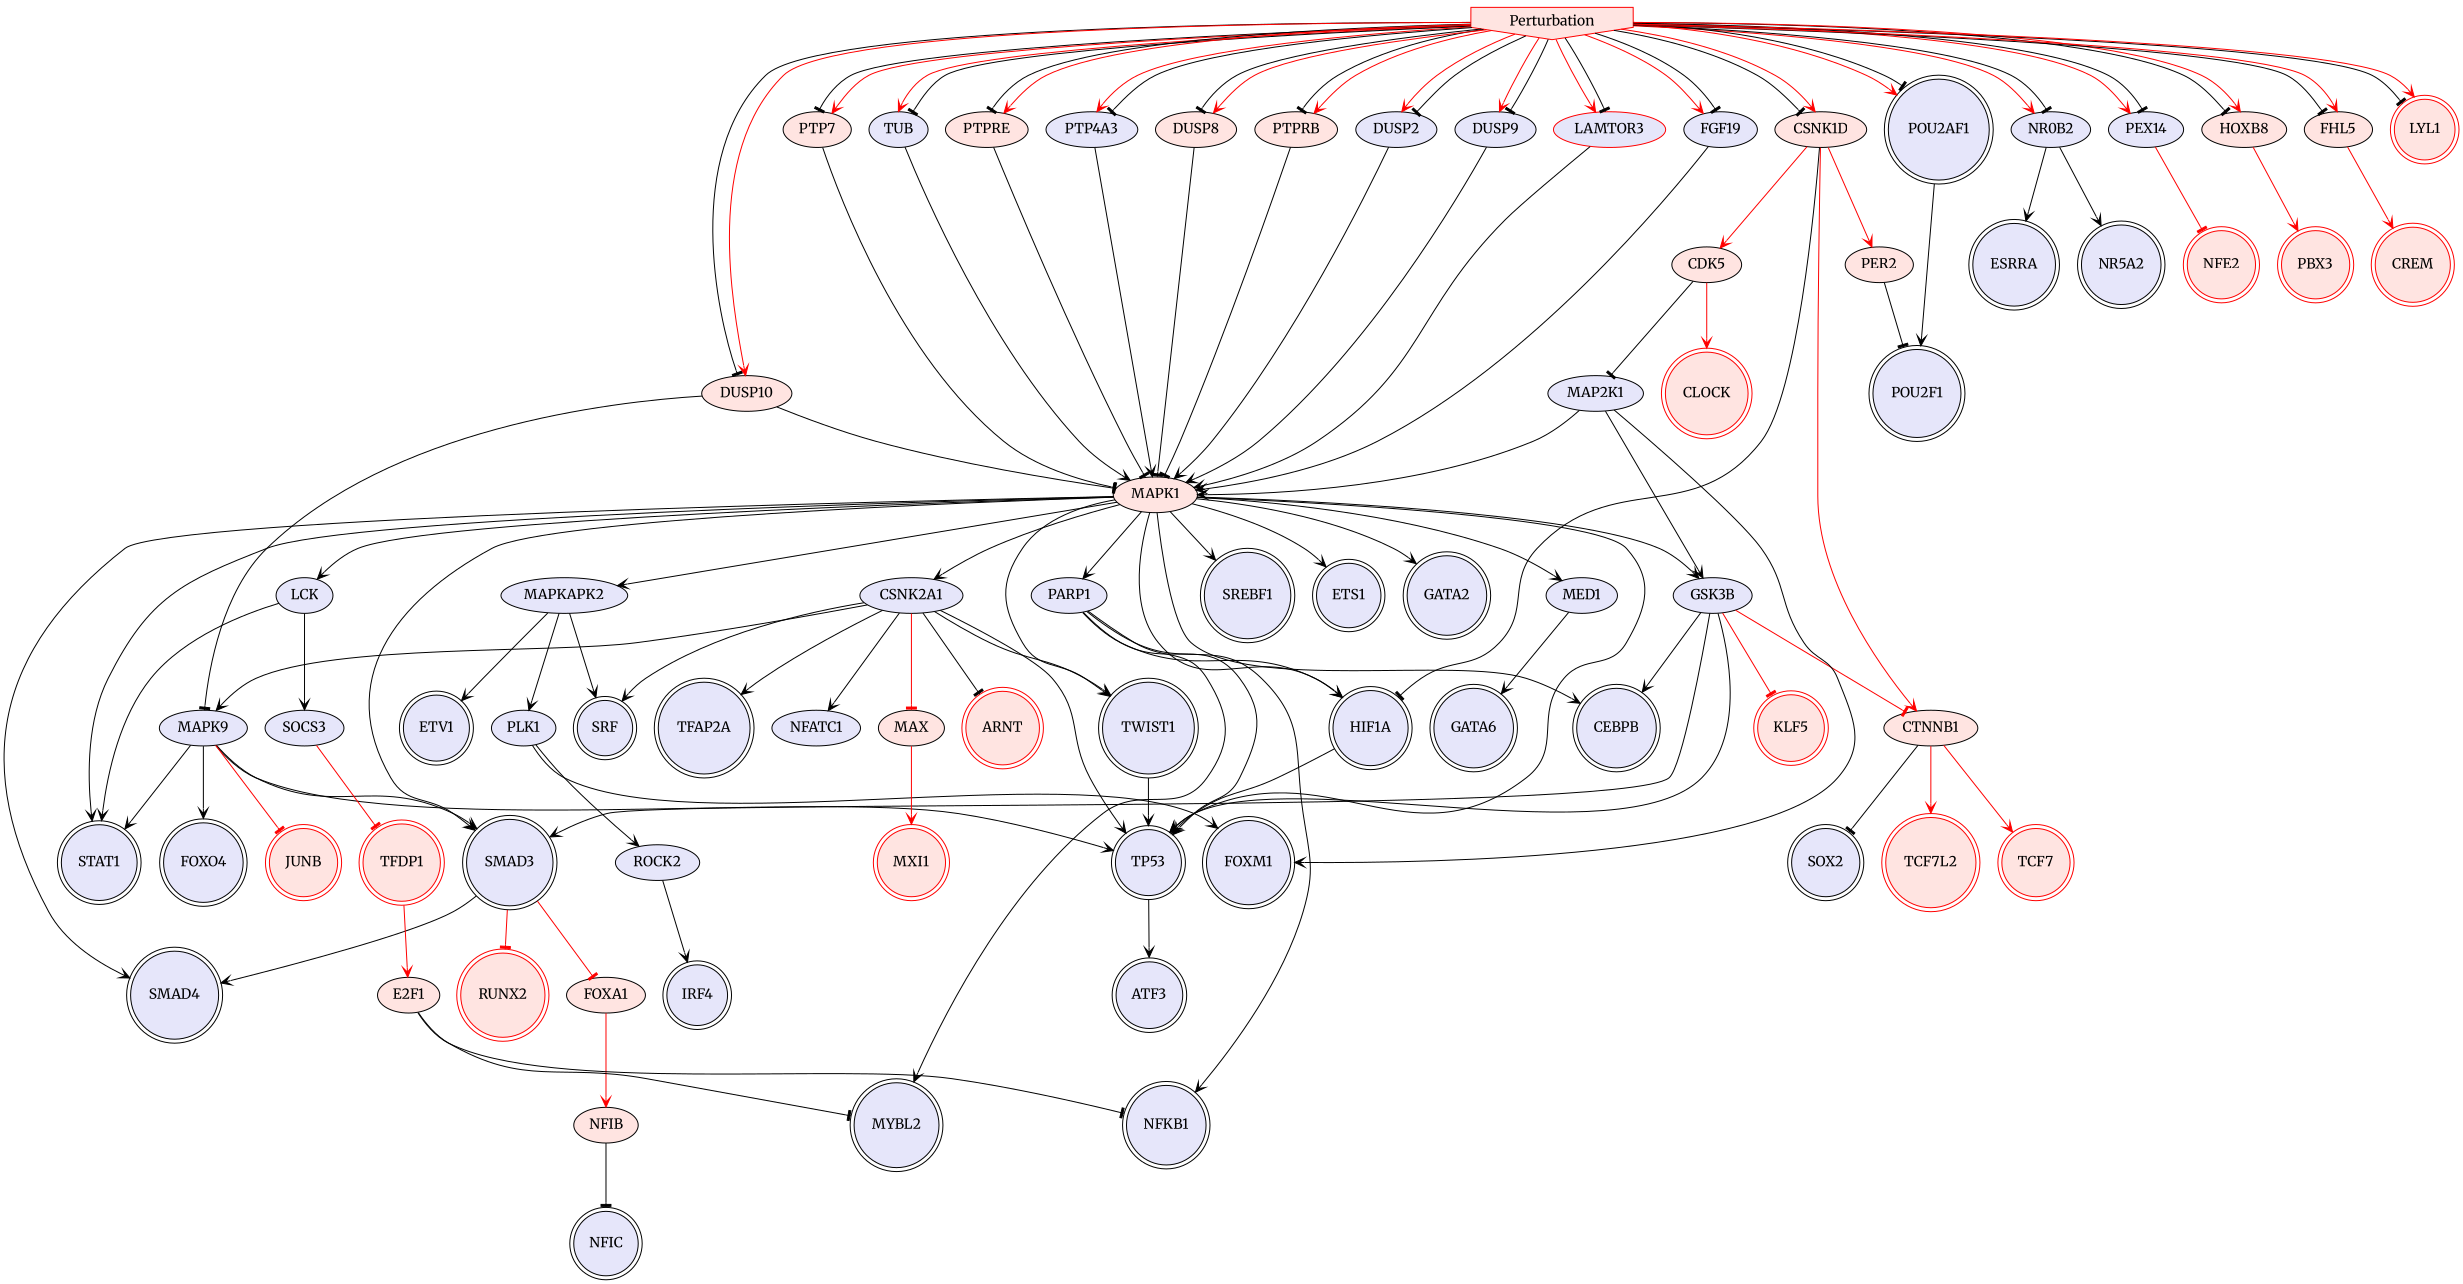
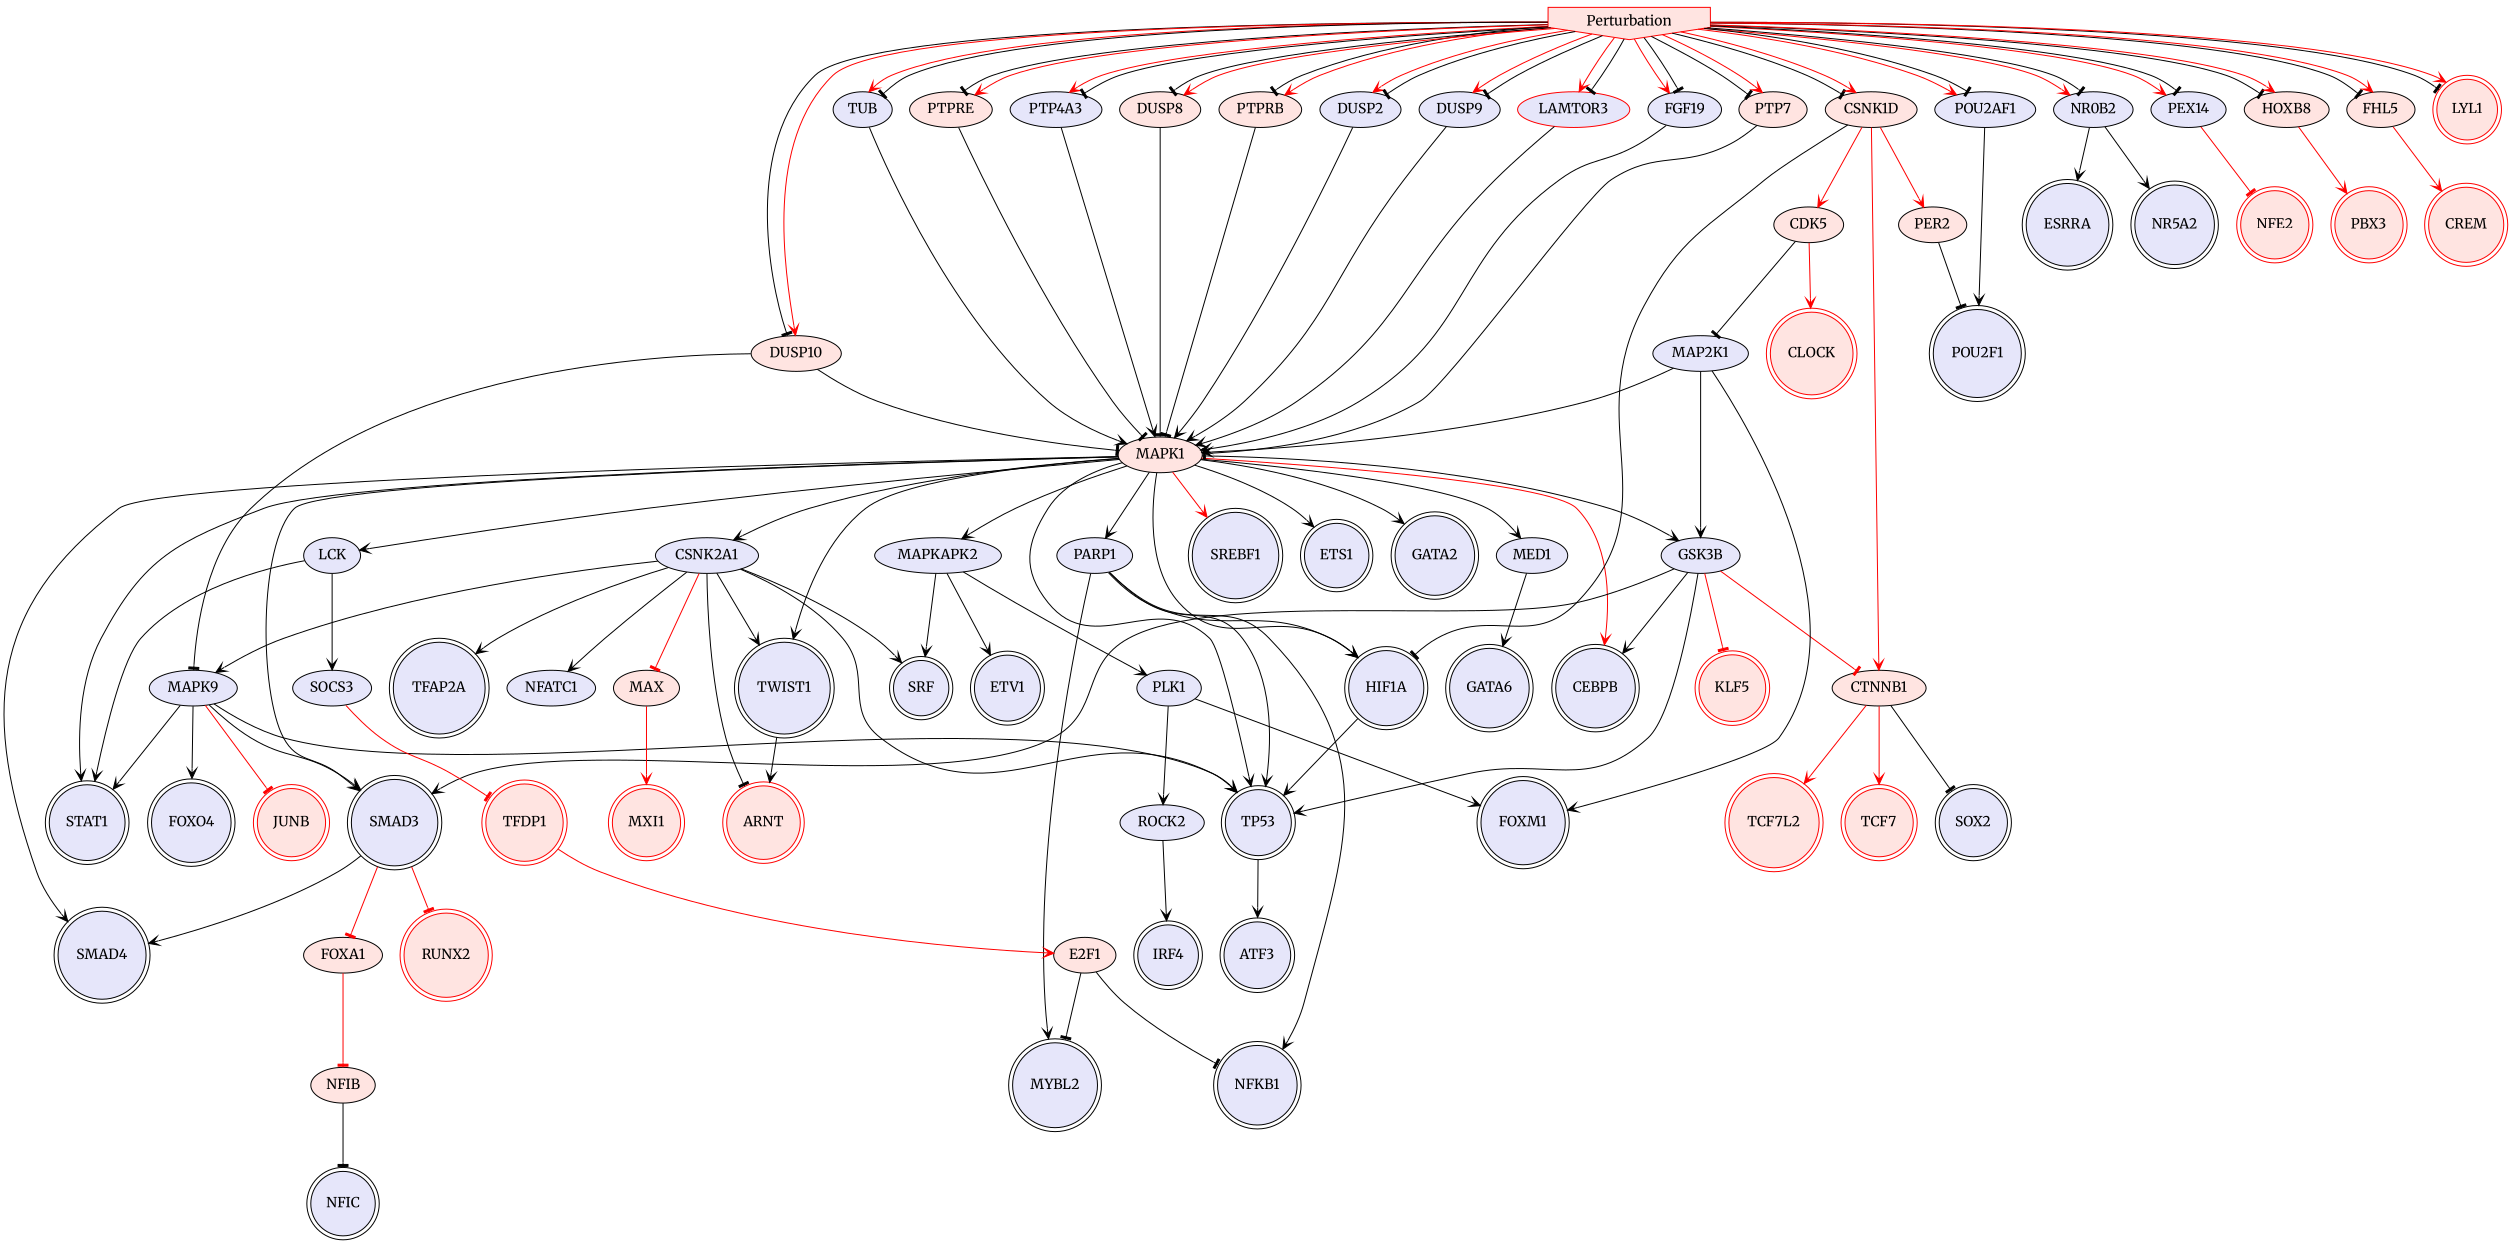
node "POU2AF1": shape doublecircle -> ellipse
edge "MAPK1" -> "SREBF1": color black -> red
edge "MAPK1" -> "CEBPB": color black -> red
edge "TWIST1" -> "TP53": now "TWIST1" -> "ARNT"
edge "FOXA1" -> "NFIB": arrowhead vee -> tee
